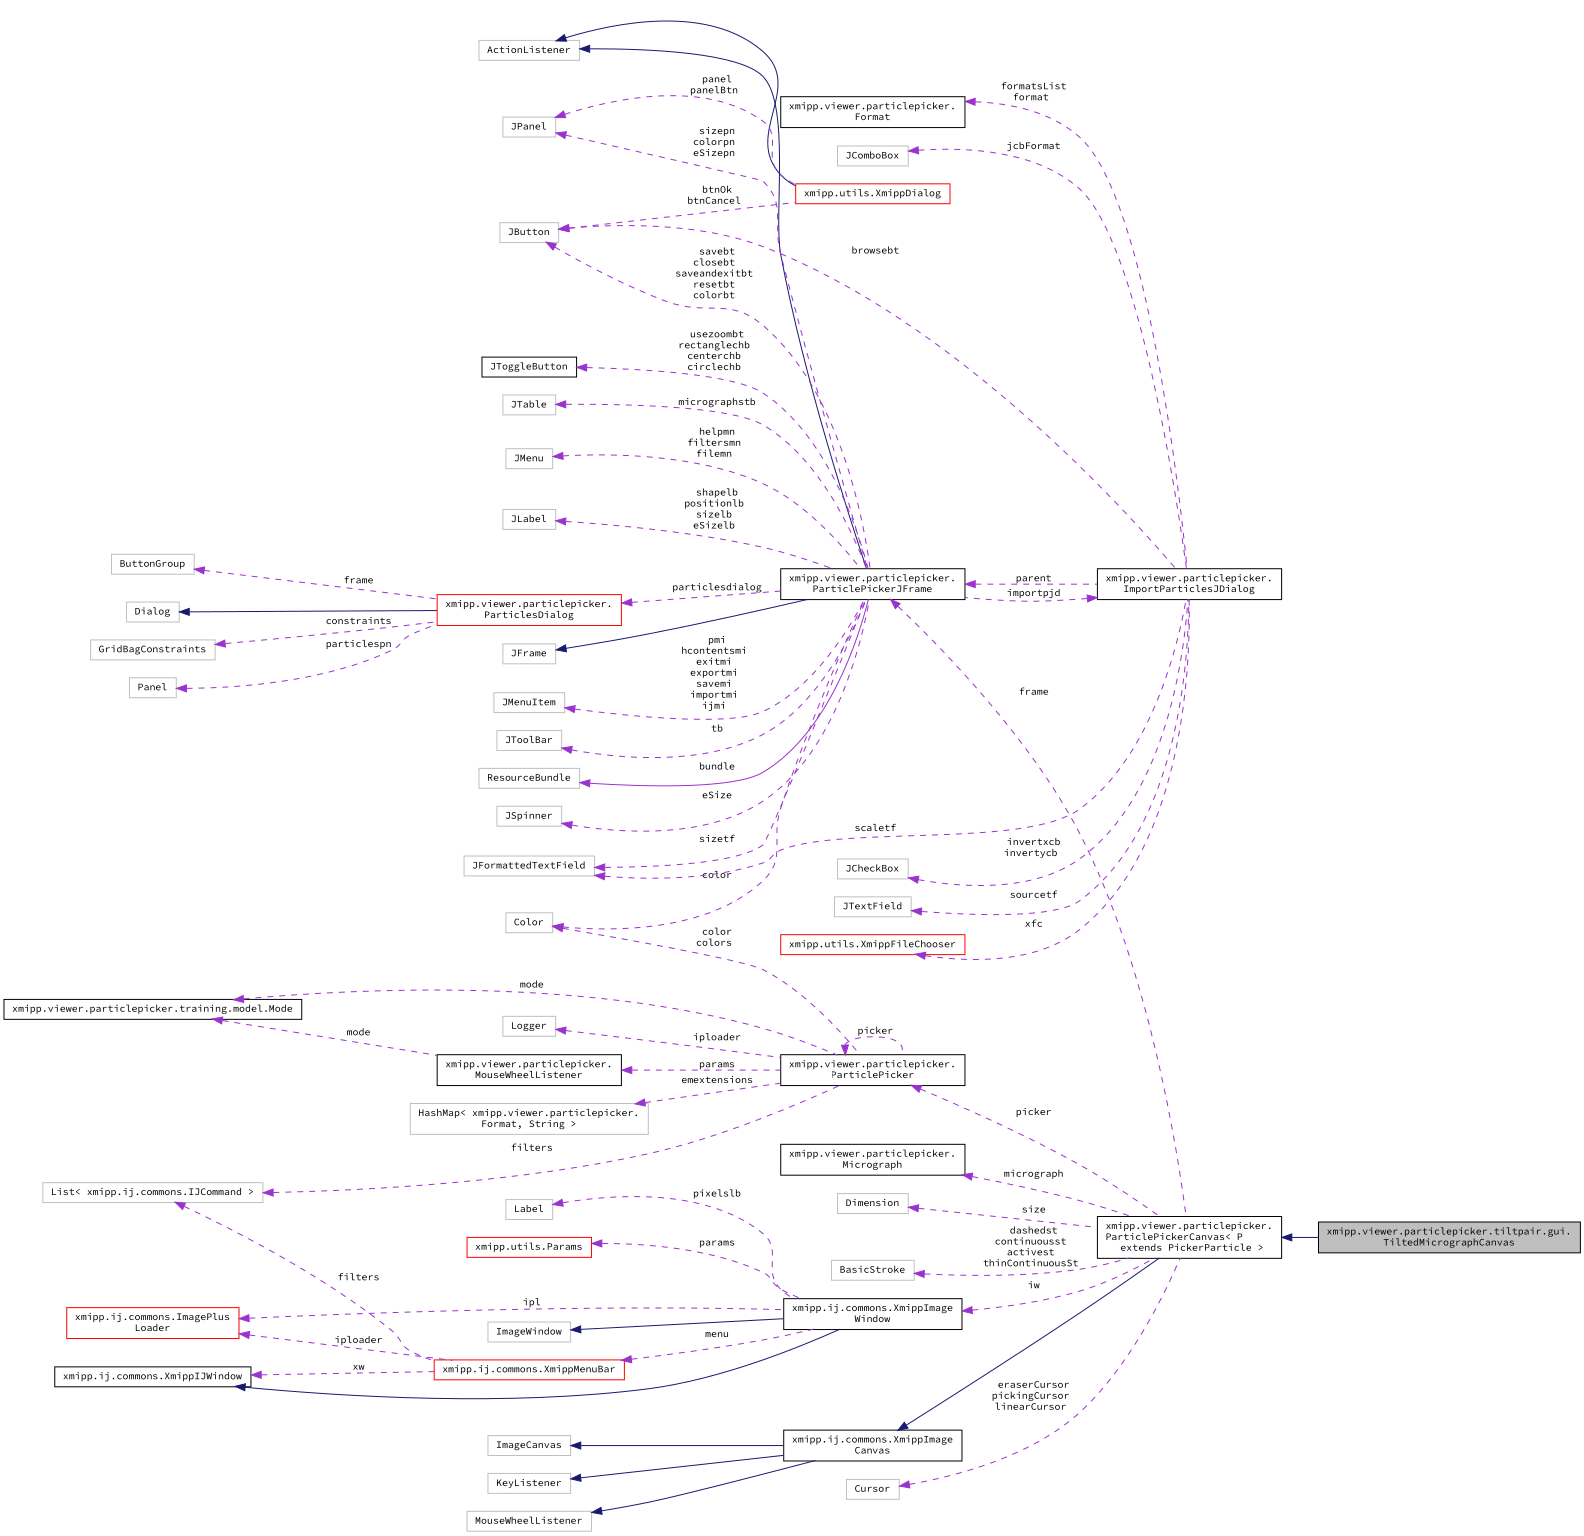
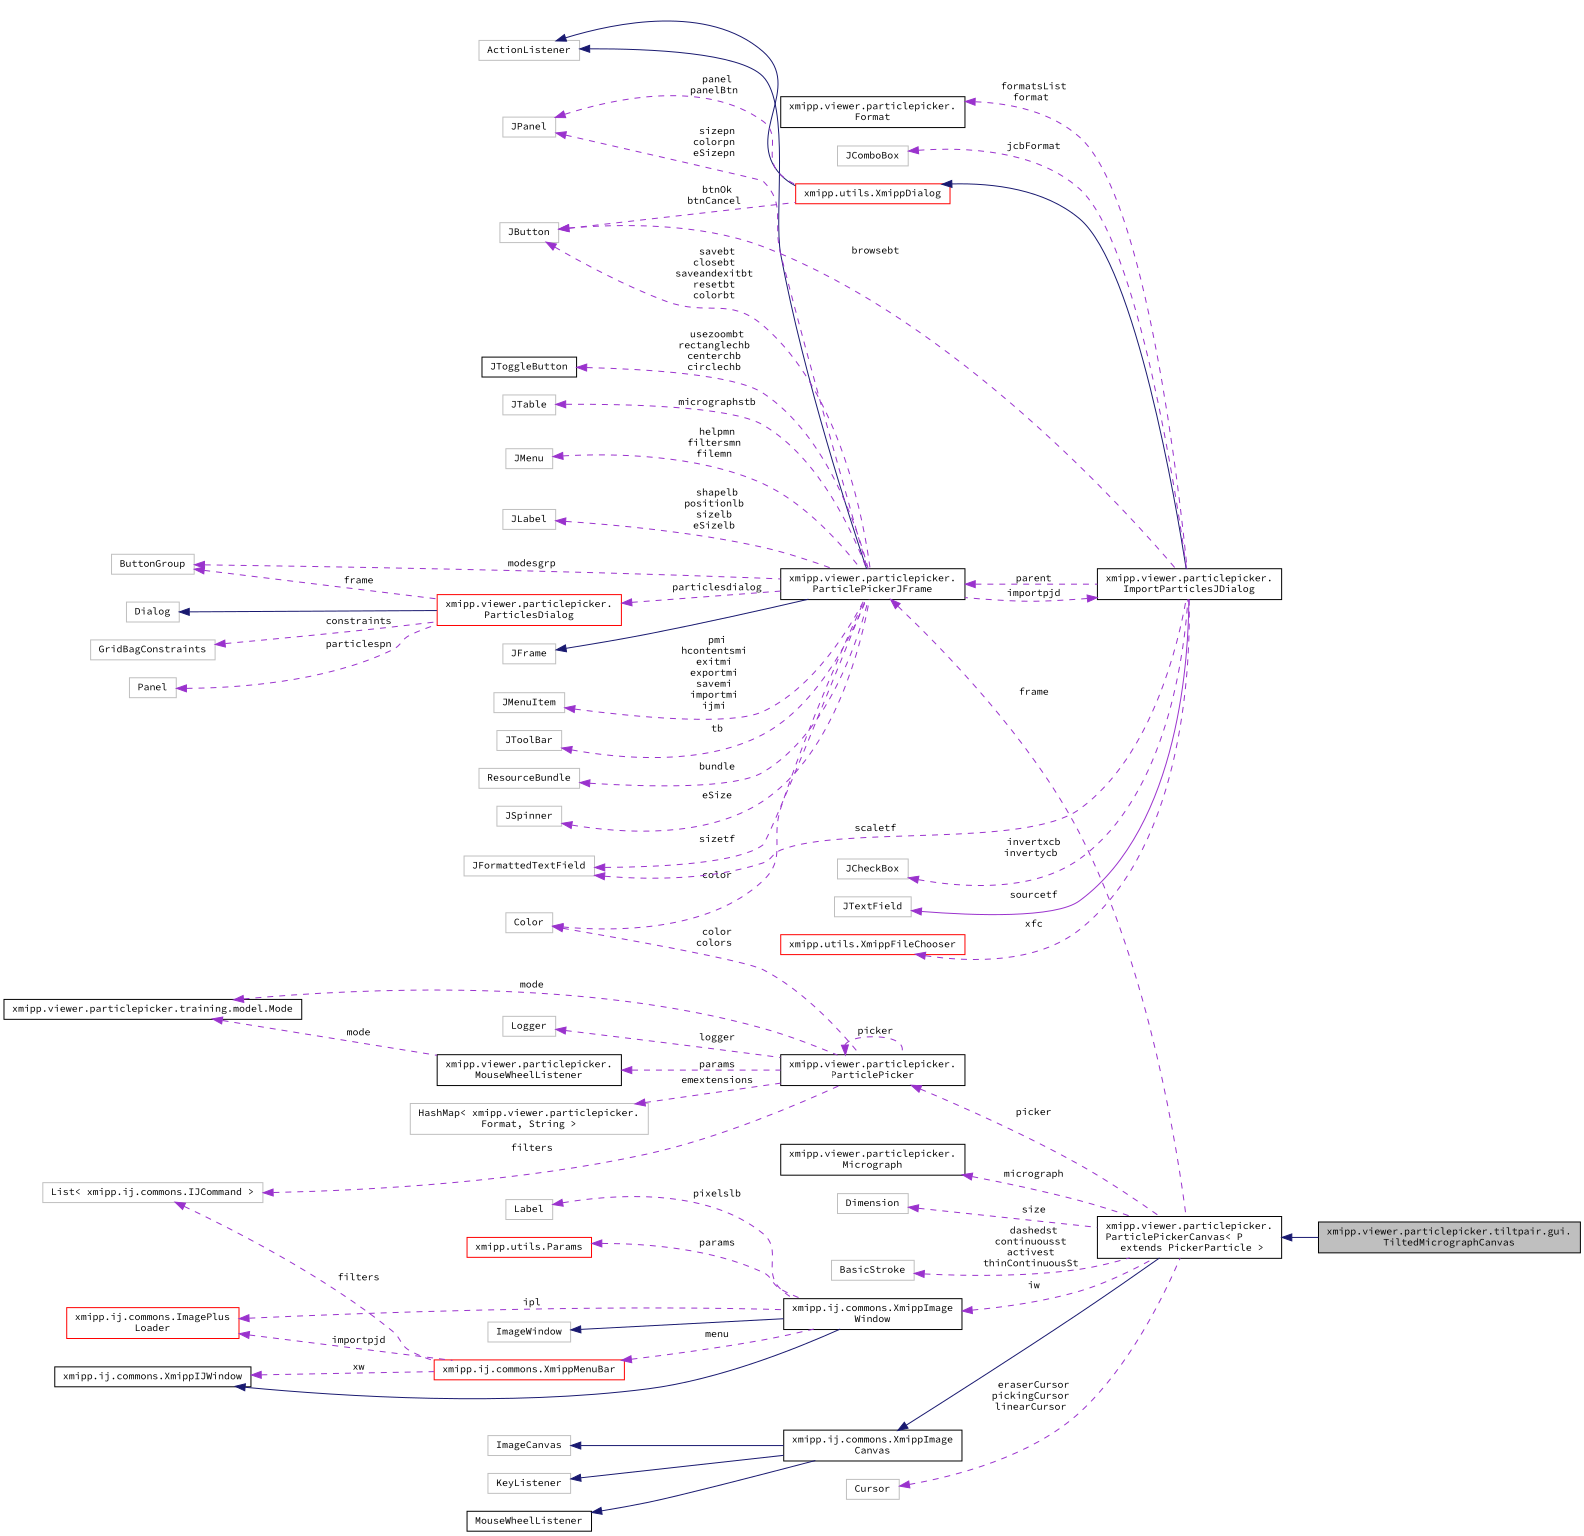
edge "xmipp.viewer.particlepicker. ImportParticlesJDialog" -> "xmipp.utils.XmippDialog": added
edge "xmipp.viewer.particlepicker. ParticlePickerJFrame" -> "ButtonGroup": added, label "modesgrp"
edge "xmipp.viewer.particlepicker. ParticlePickerJFrame" -> "ResourceBundle": style solid -> dashed
edge "xmipp.viewer.particlepicker. ImportParticlesJDialog" -> "JTextField": style dashed -> solid
edge "xmipp.viewer.particlepicker. ParticlePicker" -> "Logger": label " iploader" -> " logger"
edge "xmipp.ij.commons.XmippMenuBar" -> "xmipp.ij.commons.ImagePlus Loader": label " iploader" -> " importpjd"
node "MouseWheelListener": color grey75 -> black
